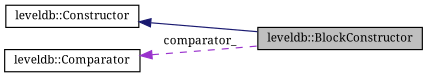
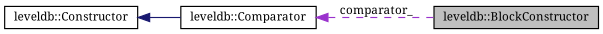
edge "leveldb::BlockConstructor" -> "leveldb::Constructor": now "leveldb::Comparator" -> "leveldb::Constructor"
